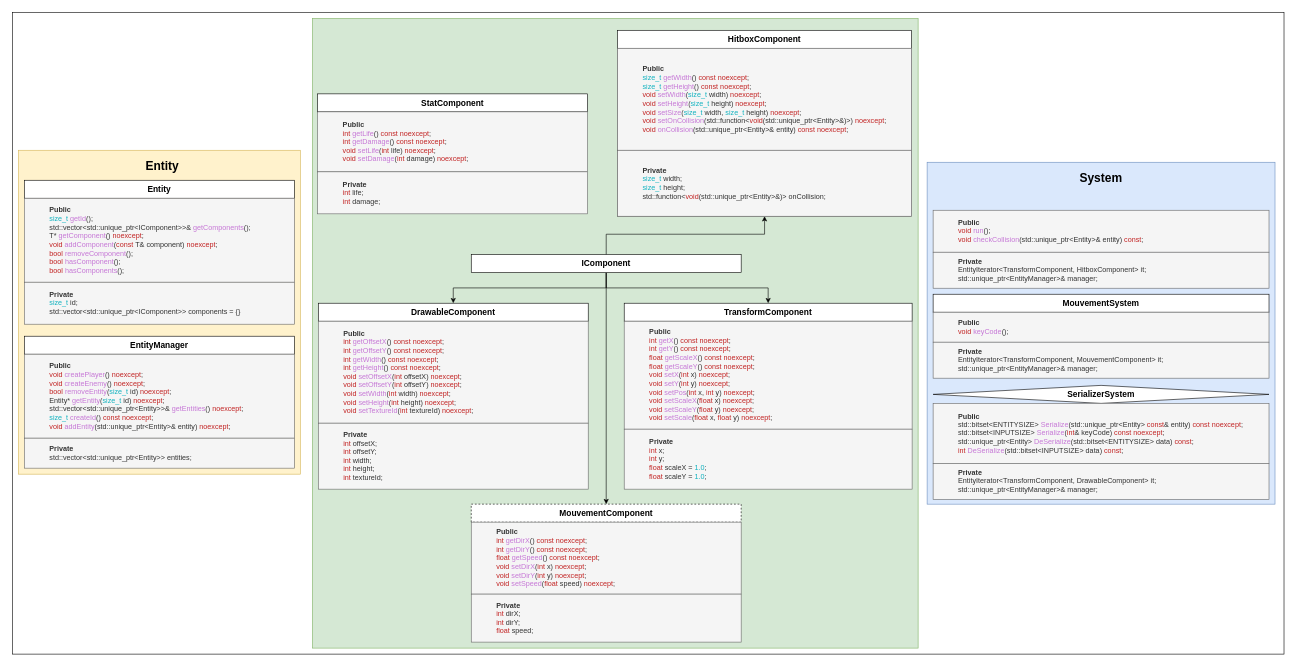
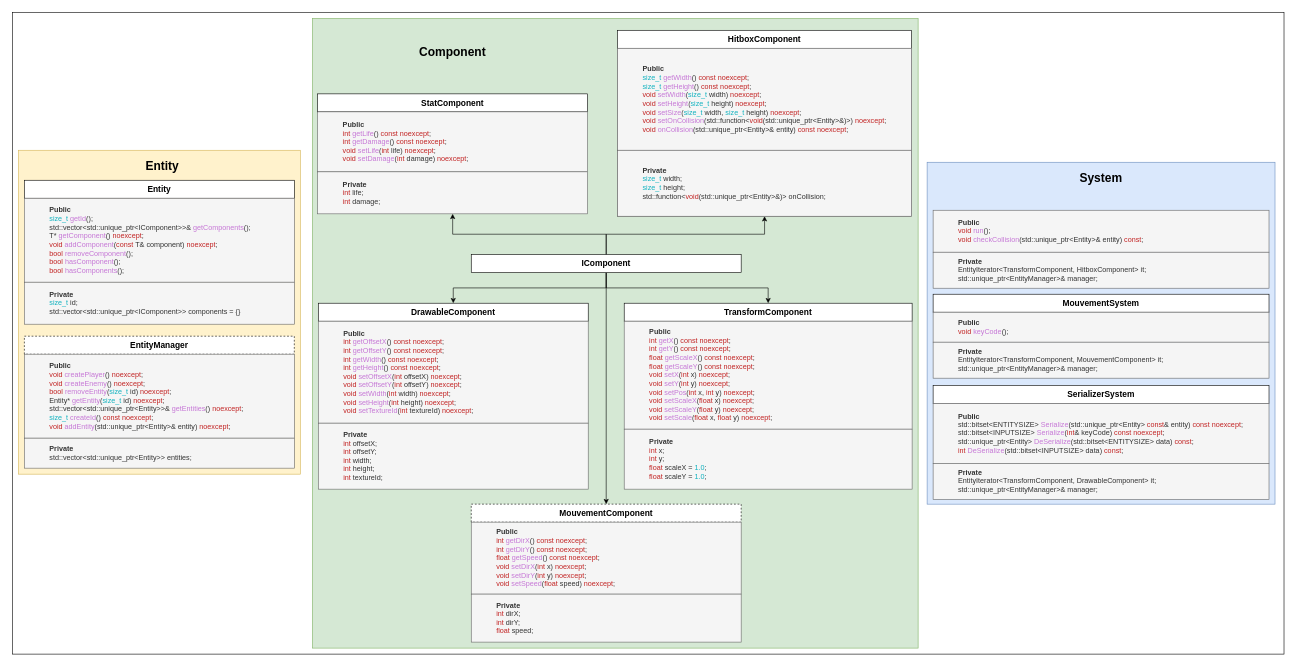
node "Component": added
edge "IComponent" -> "Private int life; int damage;": added
node "EntityManager": style solid -> dashed
node "SerializerSystem": shape diamond -> rectangle
